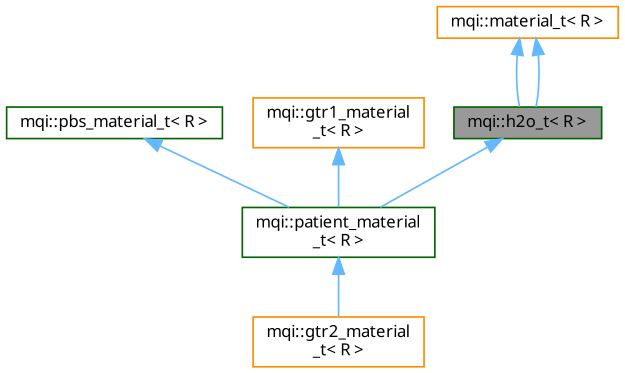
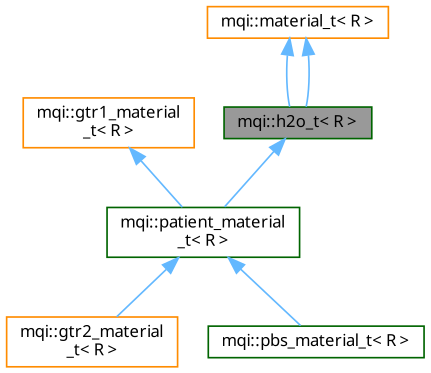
edge "mqi::patient_material _t< R >" -> "mqi::pbs_material_t< R >": reversed
